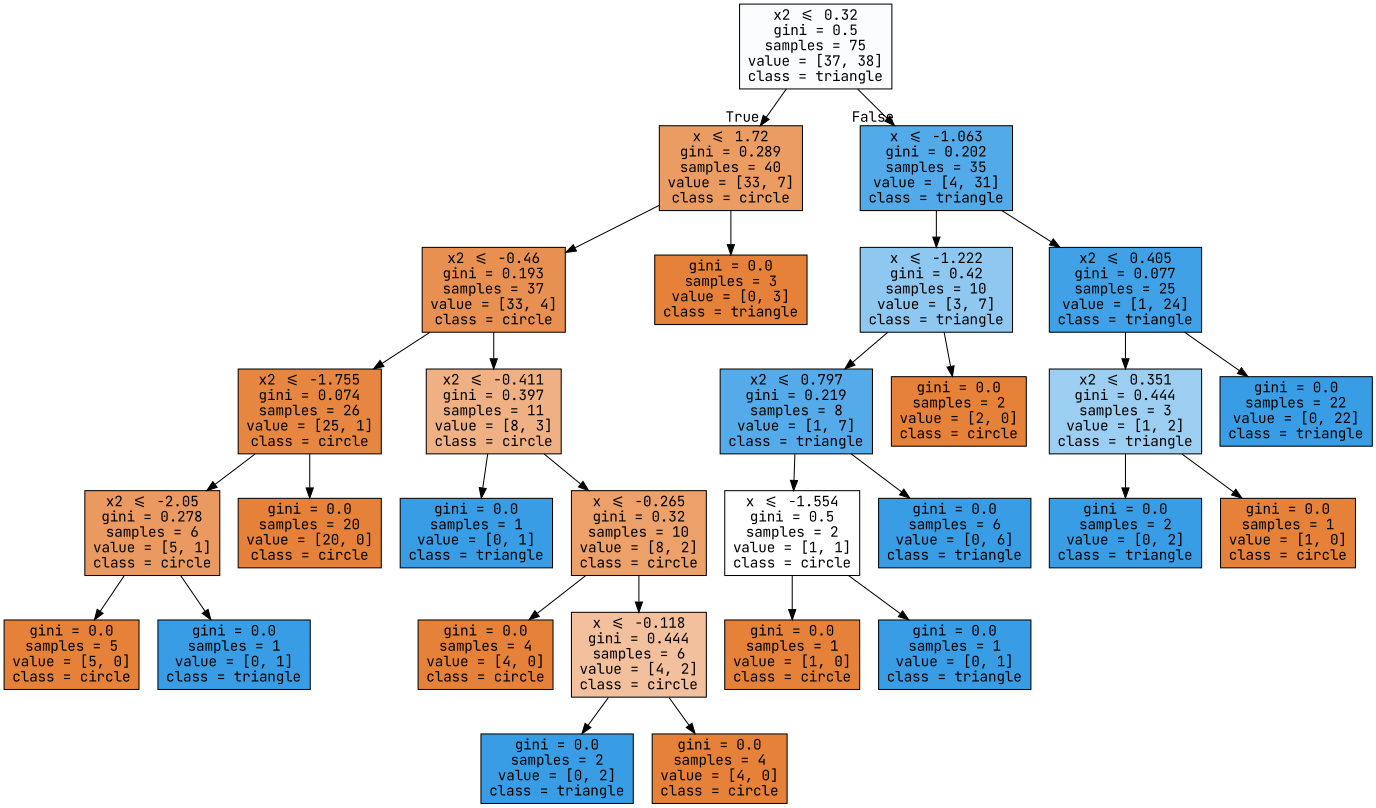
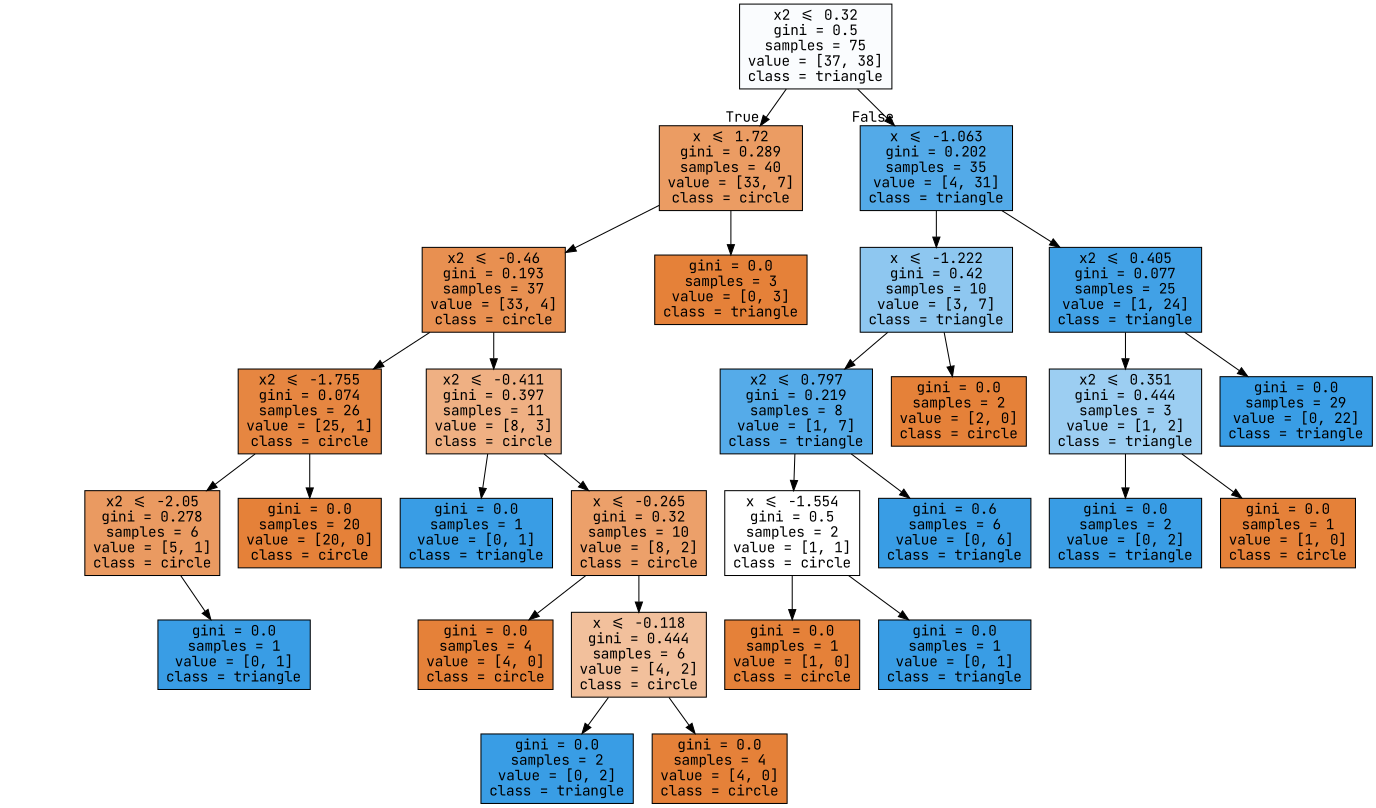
node "gini = 0.0 samples = 22 value = [0, 22] class = triangle": label "gini = 0.0 samples = 22 value = [0, 22] class = triangle" -> "gini = 0.0 samples = 29 value = [0, 22] class = triangle"
node "gini = 0.0 samples = 6 value = [0, 6] class = triangle": label "gini = 0.0 samples = 6 value = [0, 6] class = triangle" -> "gini = 0.6 samples = 6 value = [0, 6] class = triangle"
node "gini = 0.0 samples = 5 value = [5, 0] class = circle": removed
